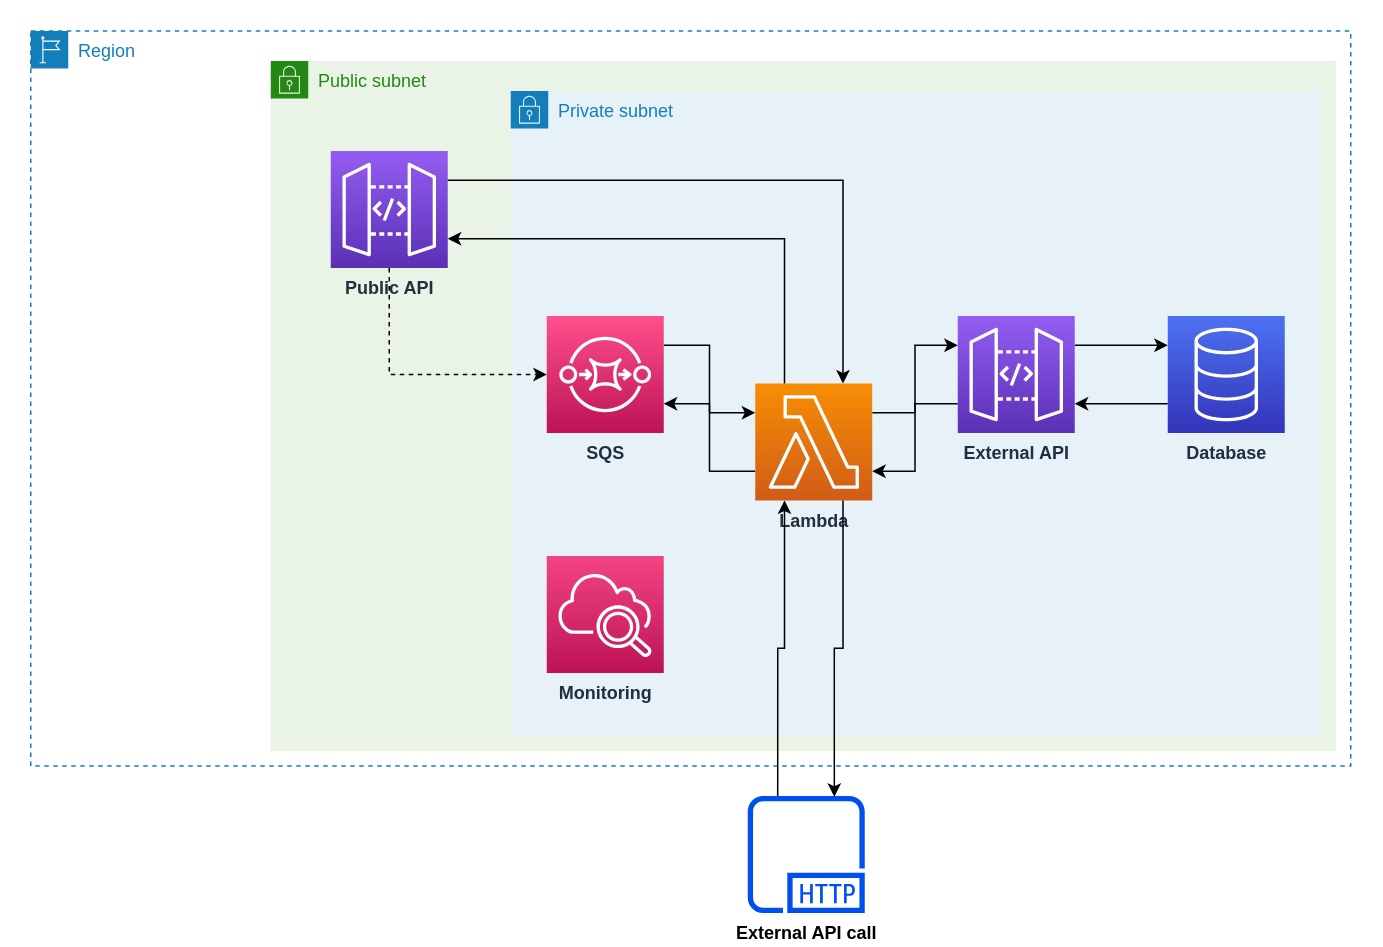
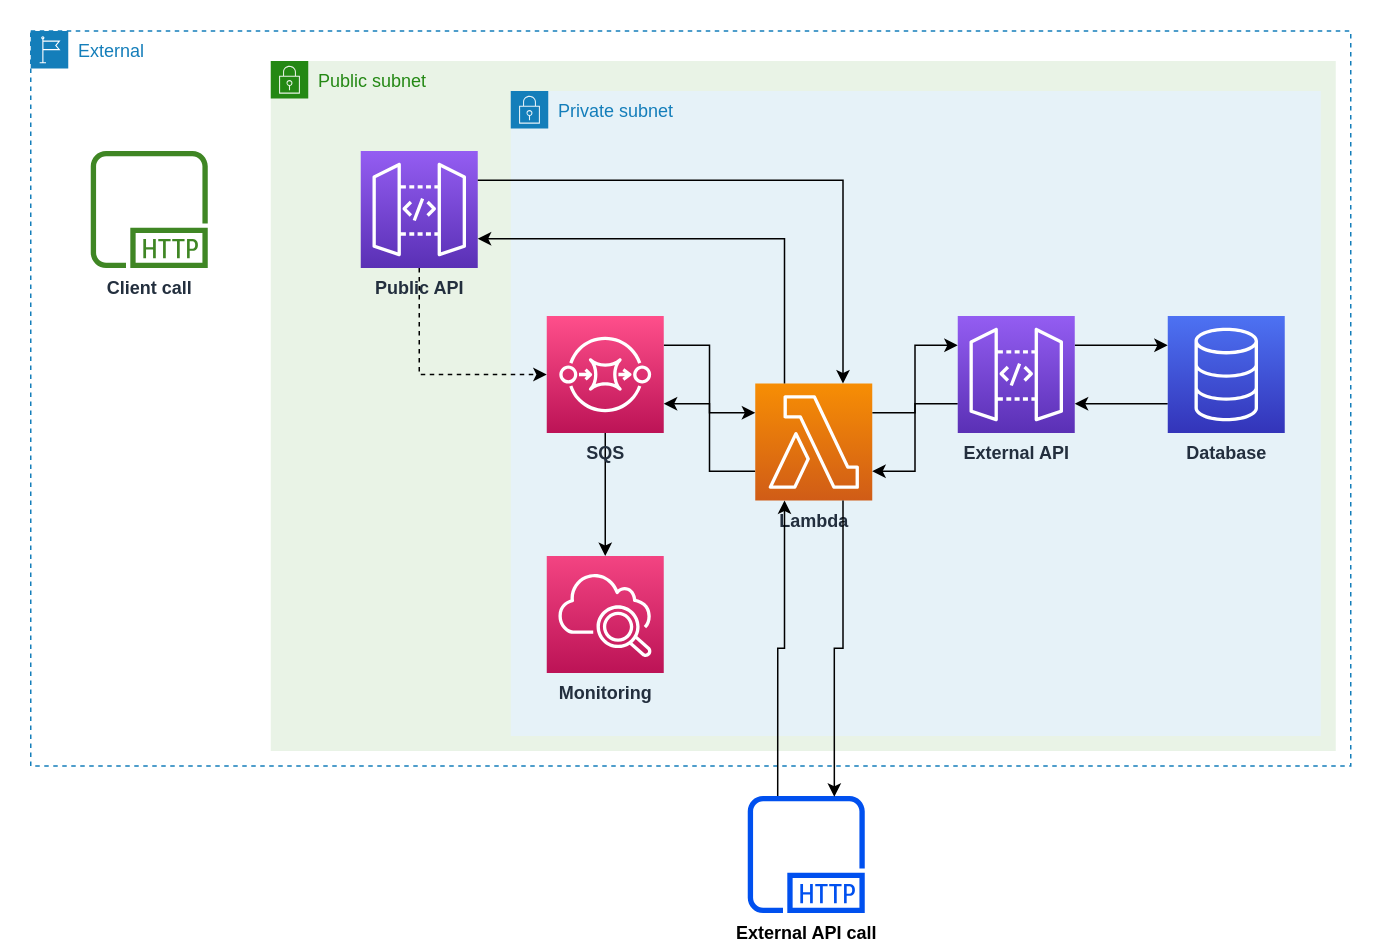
node "Region": label "Region" -> "External"
node "Client call": added
node "Public API": moved (389, 209) -> (419, 209)
edge "SQS" -> "Monitoring": added
